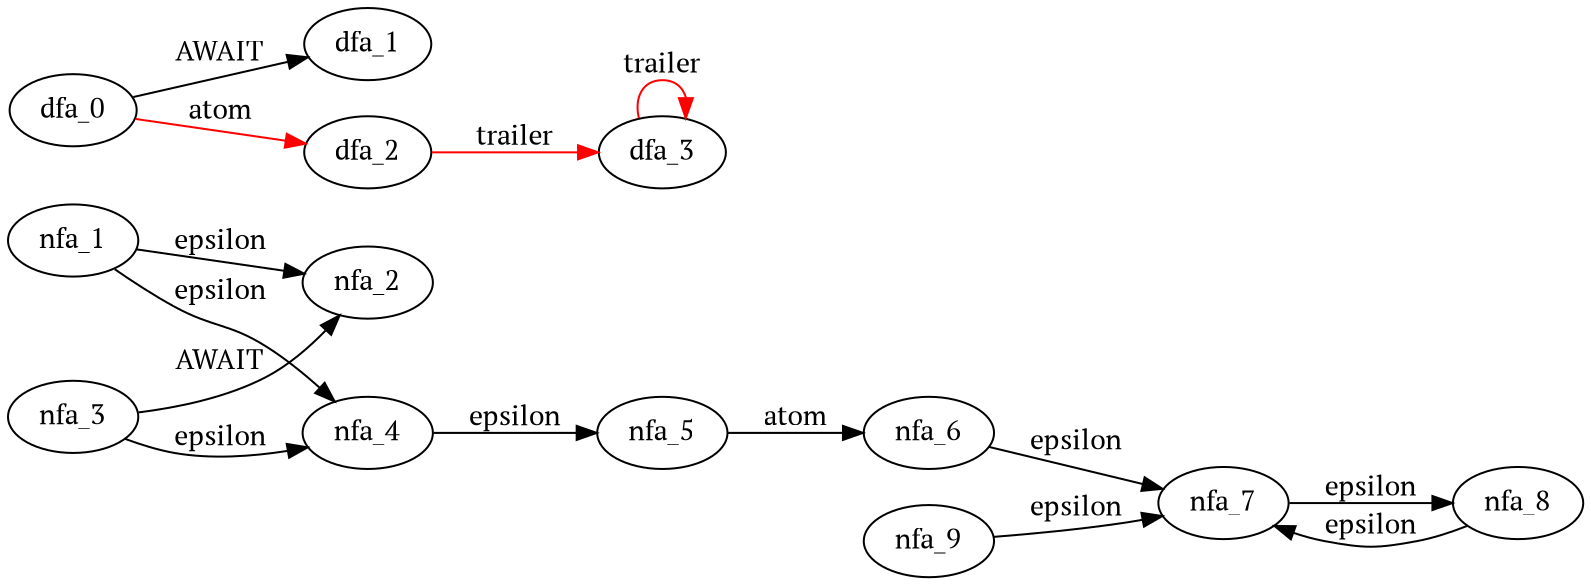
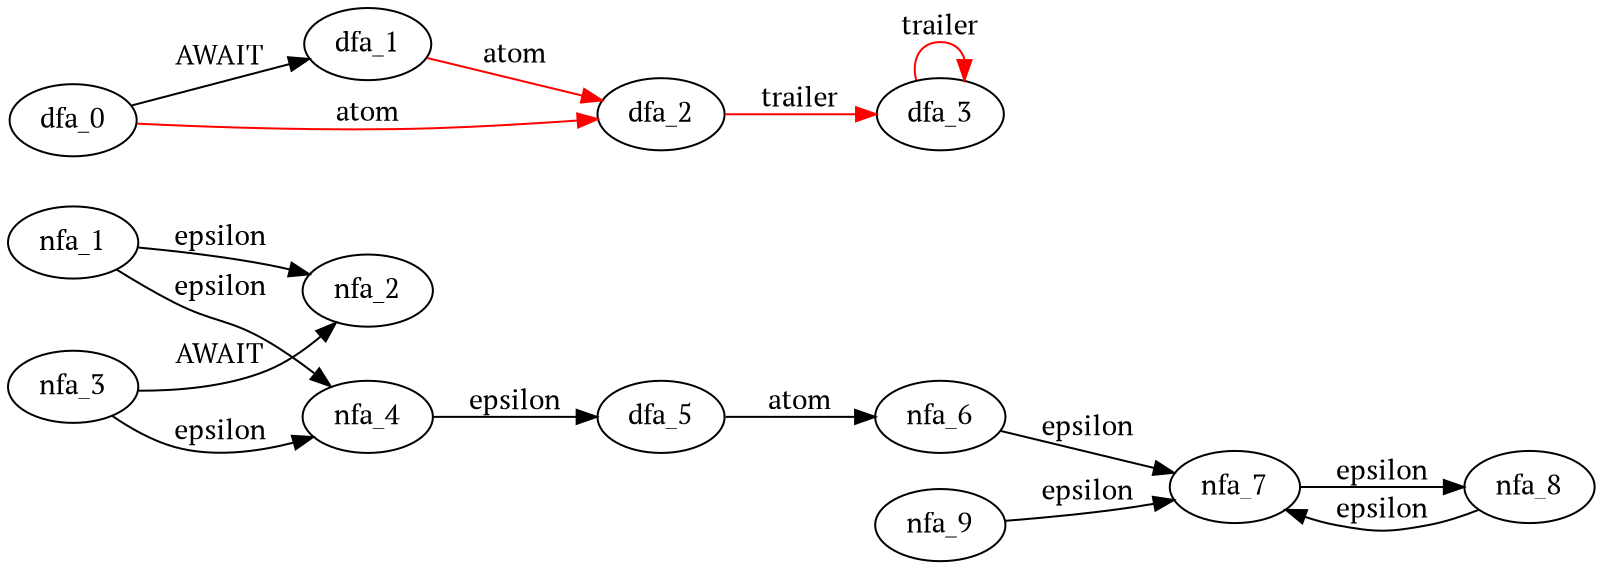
edge "dfa_1" -> "dfa_2": added, label "atom"
node "nfa_5": label "nfa_5" -> "dfa_5"
